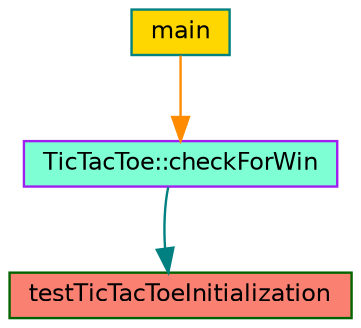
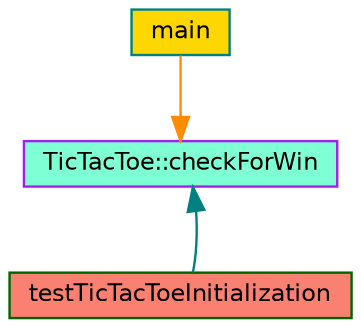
edge "TicTacToe::checkForWin" -> "testTicTacToeInitialization": reversed
